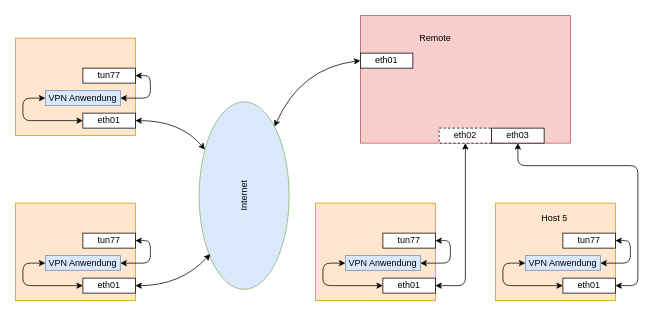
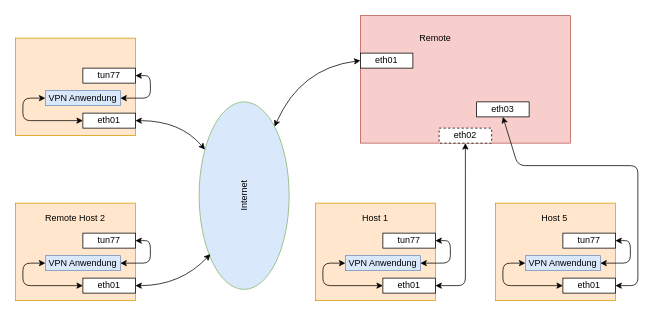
node "eth03": moved (518, 135) -> (503, 109)
node "Remote Host 2": added
node "Host 1": added
